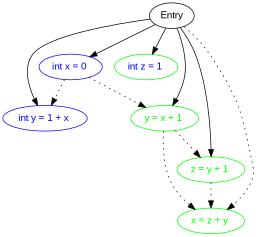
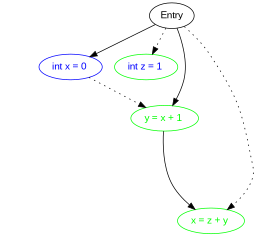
edge "Entry" -> "int z = 1": style solid -> dotted
node "int y = 1 + x": removed
node "z = y + 1": removed
edge "y = x + 1" -> "x = z + y": style dotted -> solid
